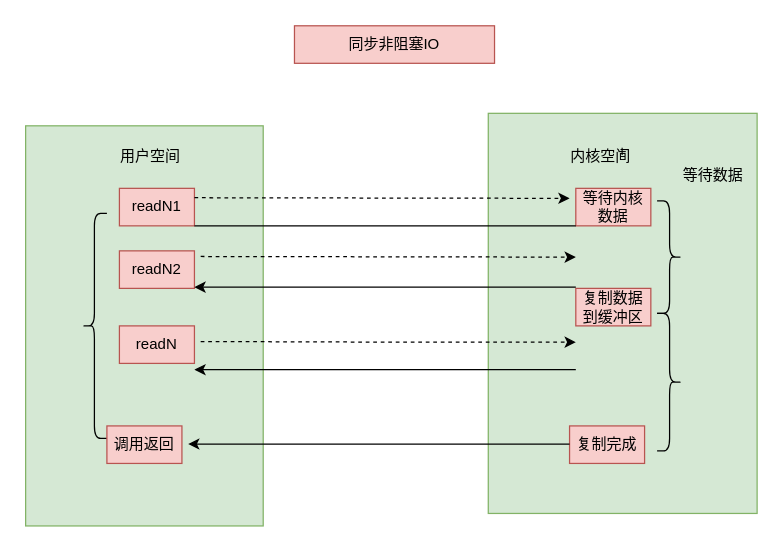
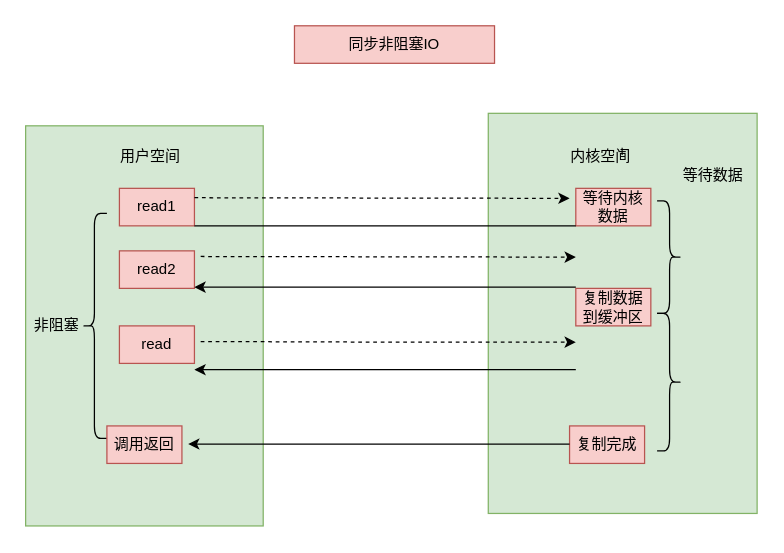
node "readN1": label "readN1" -> "read1"
node "readN2": label "readN2" -> "read2"
node "非阻塞": added
node "readN": label "readN" -> "read"
